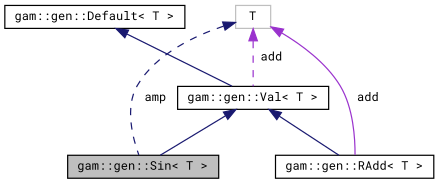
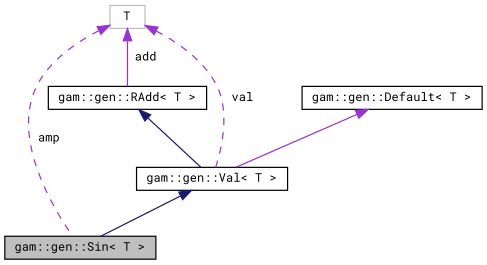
edge "gam::gen::Val< T >" -> "T": label " add" -> " val"
edge "gam::gen::Val< T >" -> "gam::gen::Default< T >": color midnightblue -> darkorchid3
edge "gam::gen::Sin< T >" -> "T": color midnightblue -> darkorchid3
edge "gam::gen::RAdd< T >" -> "gam::gen::Val< T >": reversed
